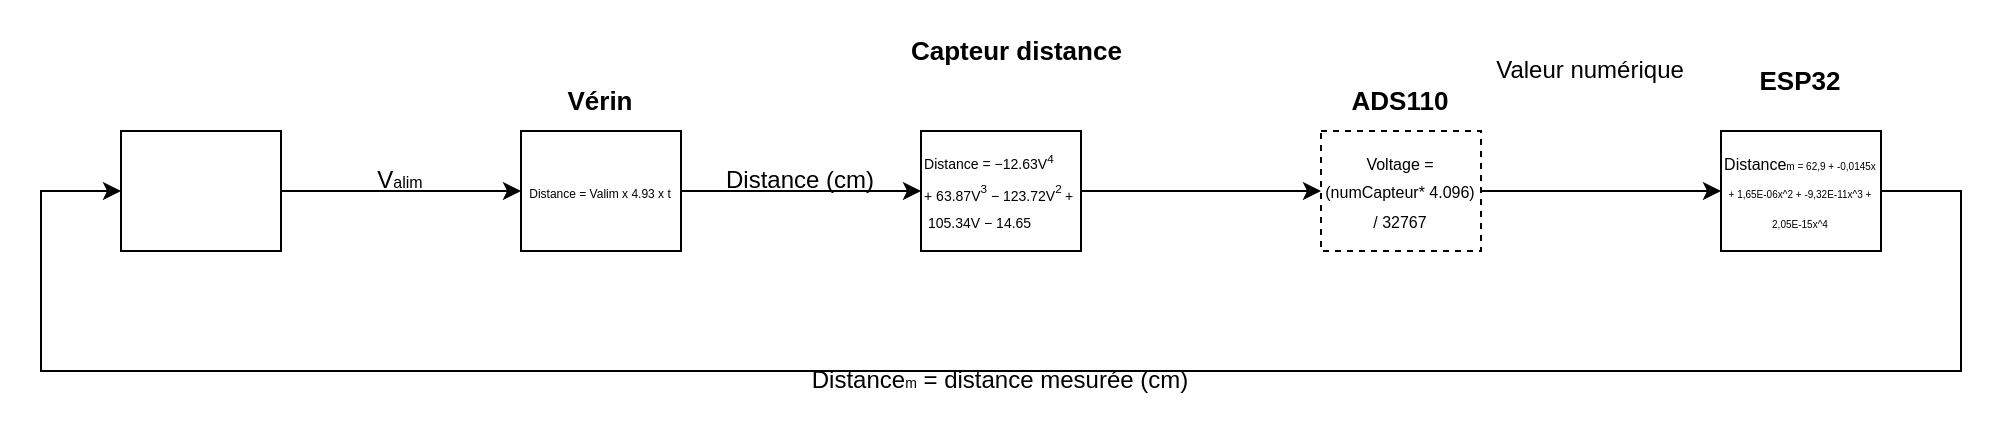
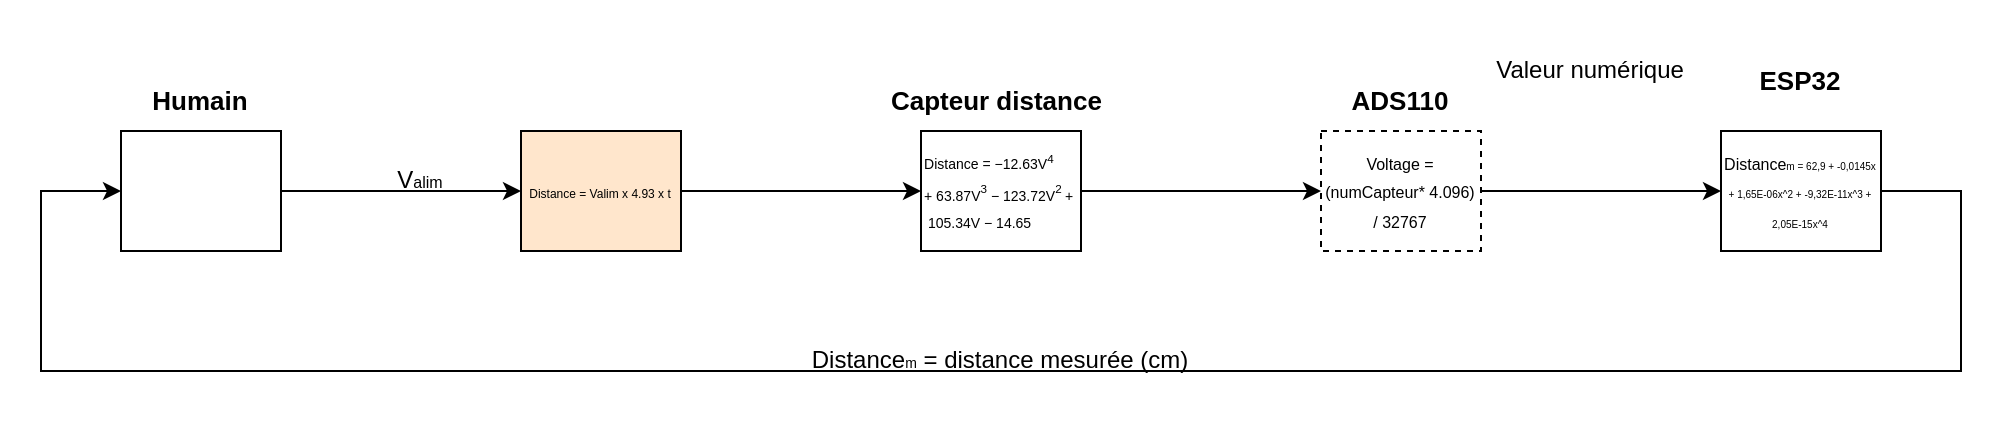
node "Capteur distance": moved (1021, 51) -> (1001, 101)
node "Humain": added
node "Vérin": removed
node "Valim": moved (401, 181) -> (421, 181)
node "Distance (cm)": removed
node "Distance = Valim x 4.93 x t": fillcolor #ffffff -> #ffe6cc
node "Distancem = distance mesurée (cm)": moved (1001, 381) -> (1001, 361)
